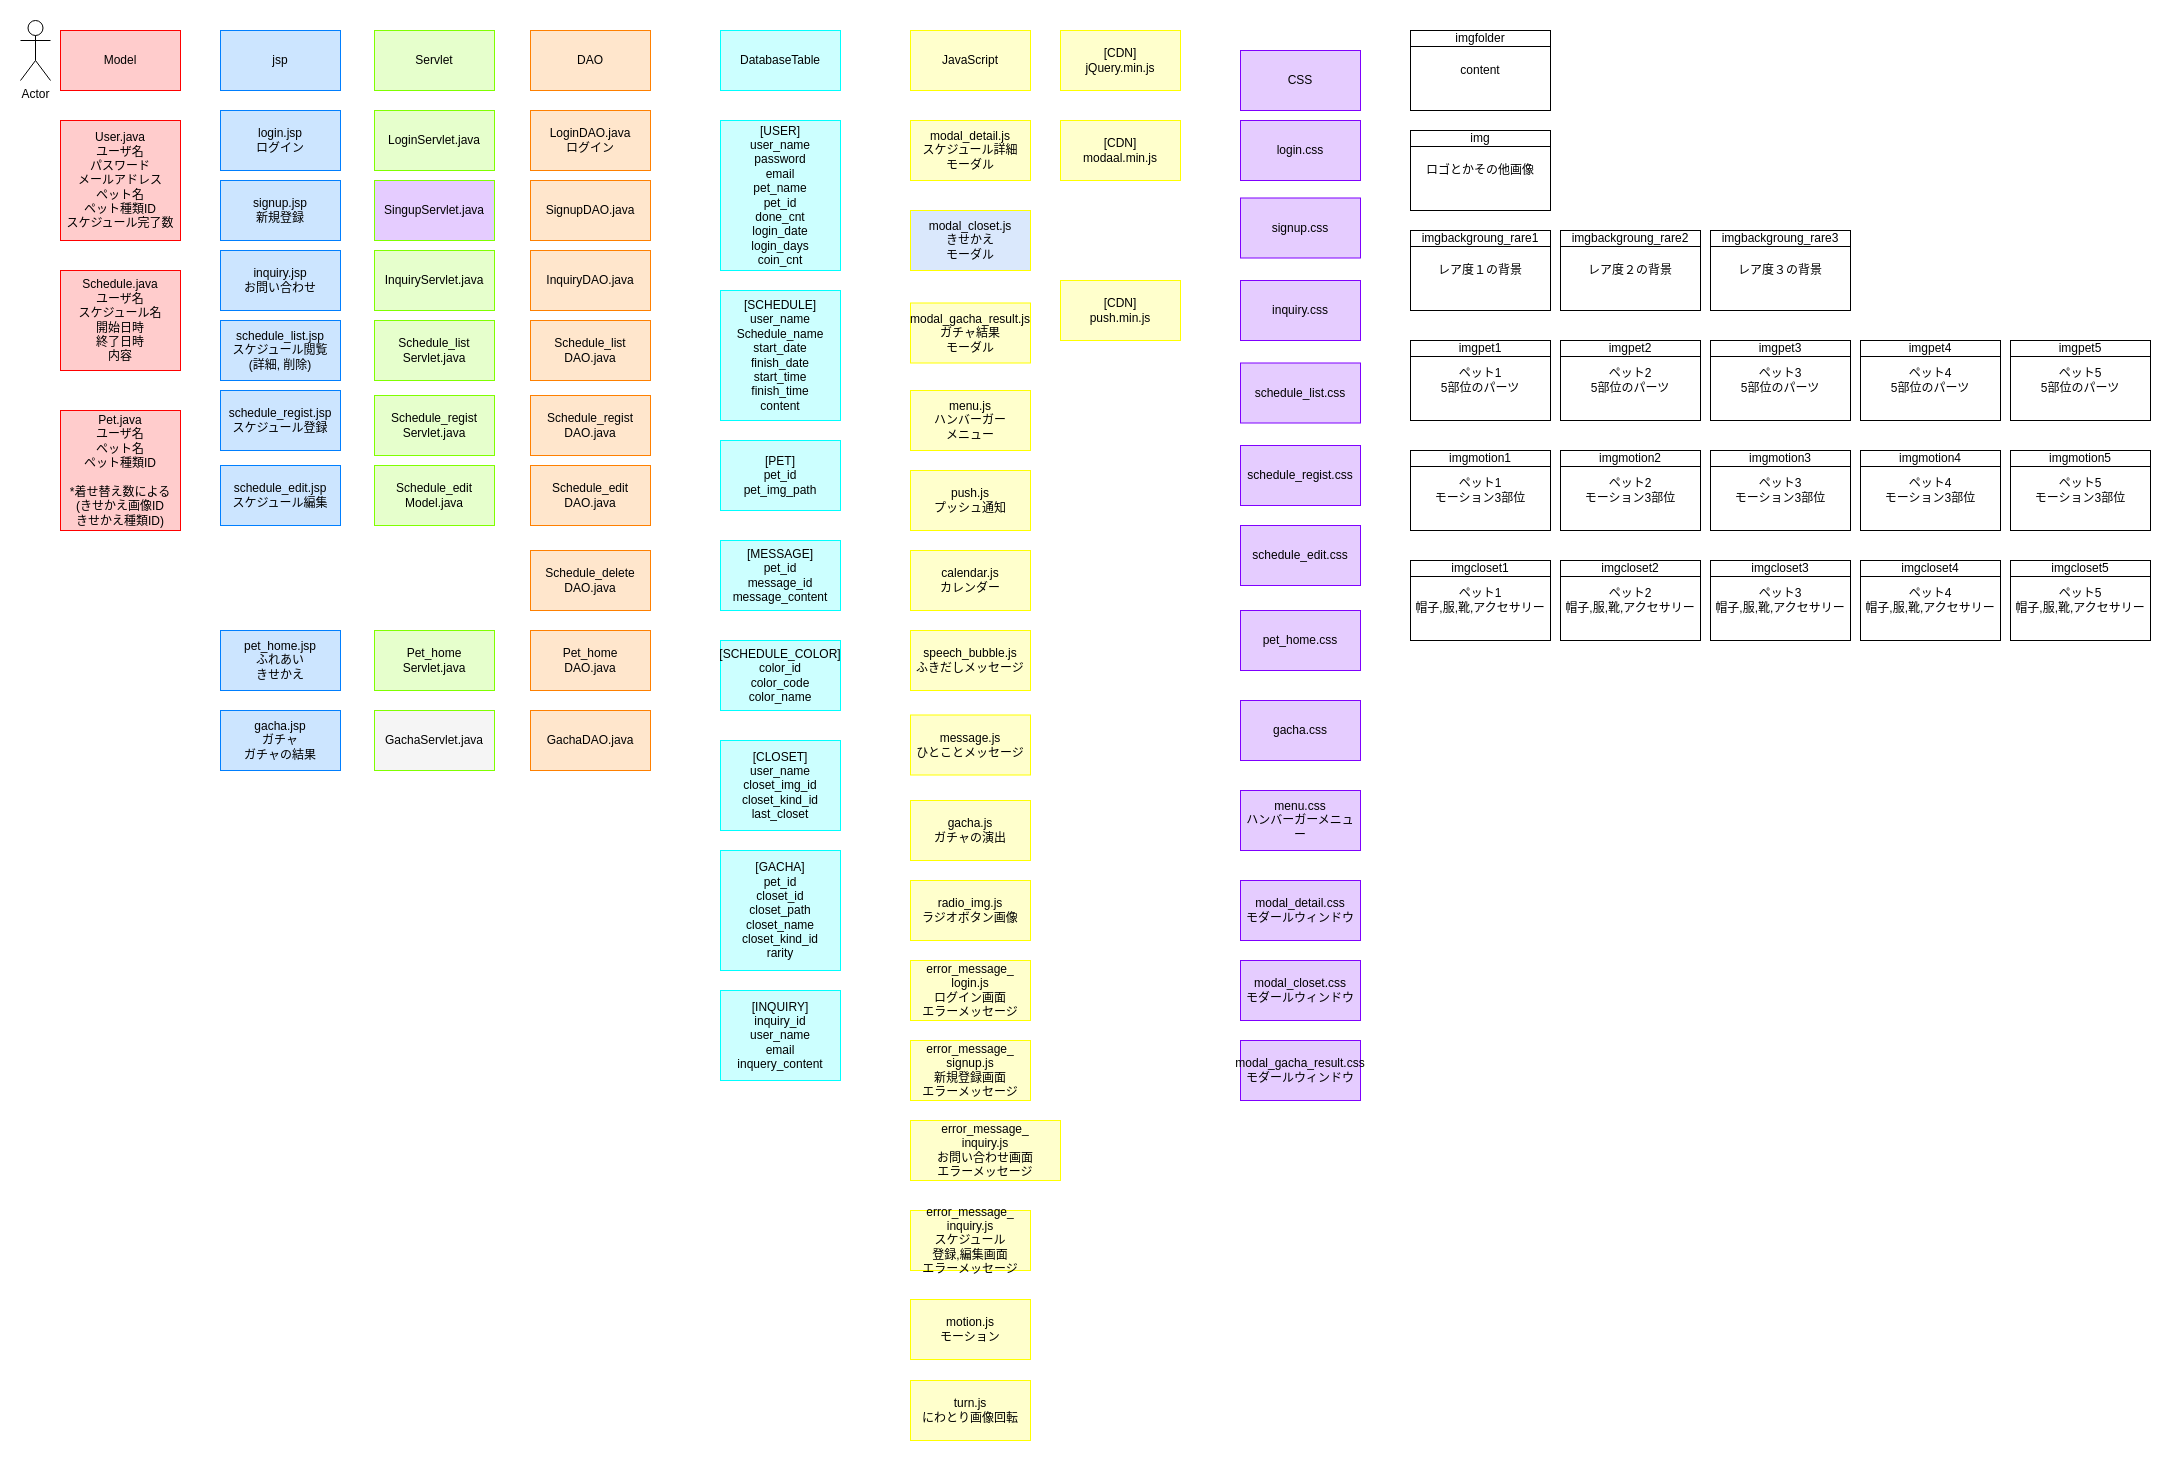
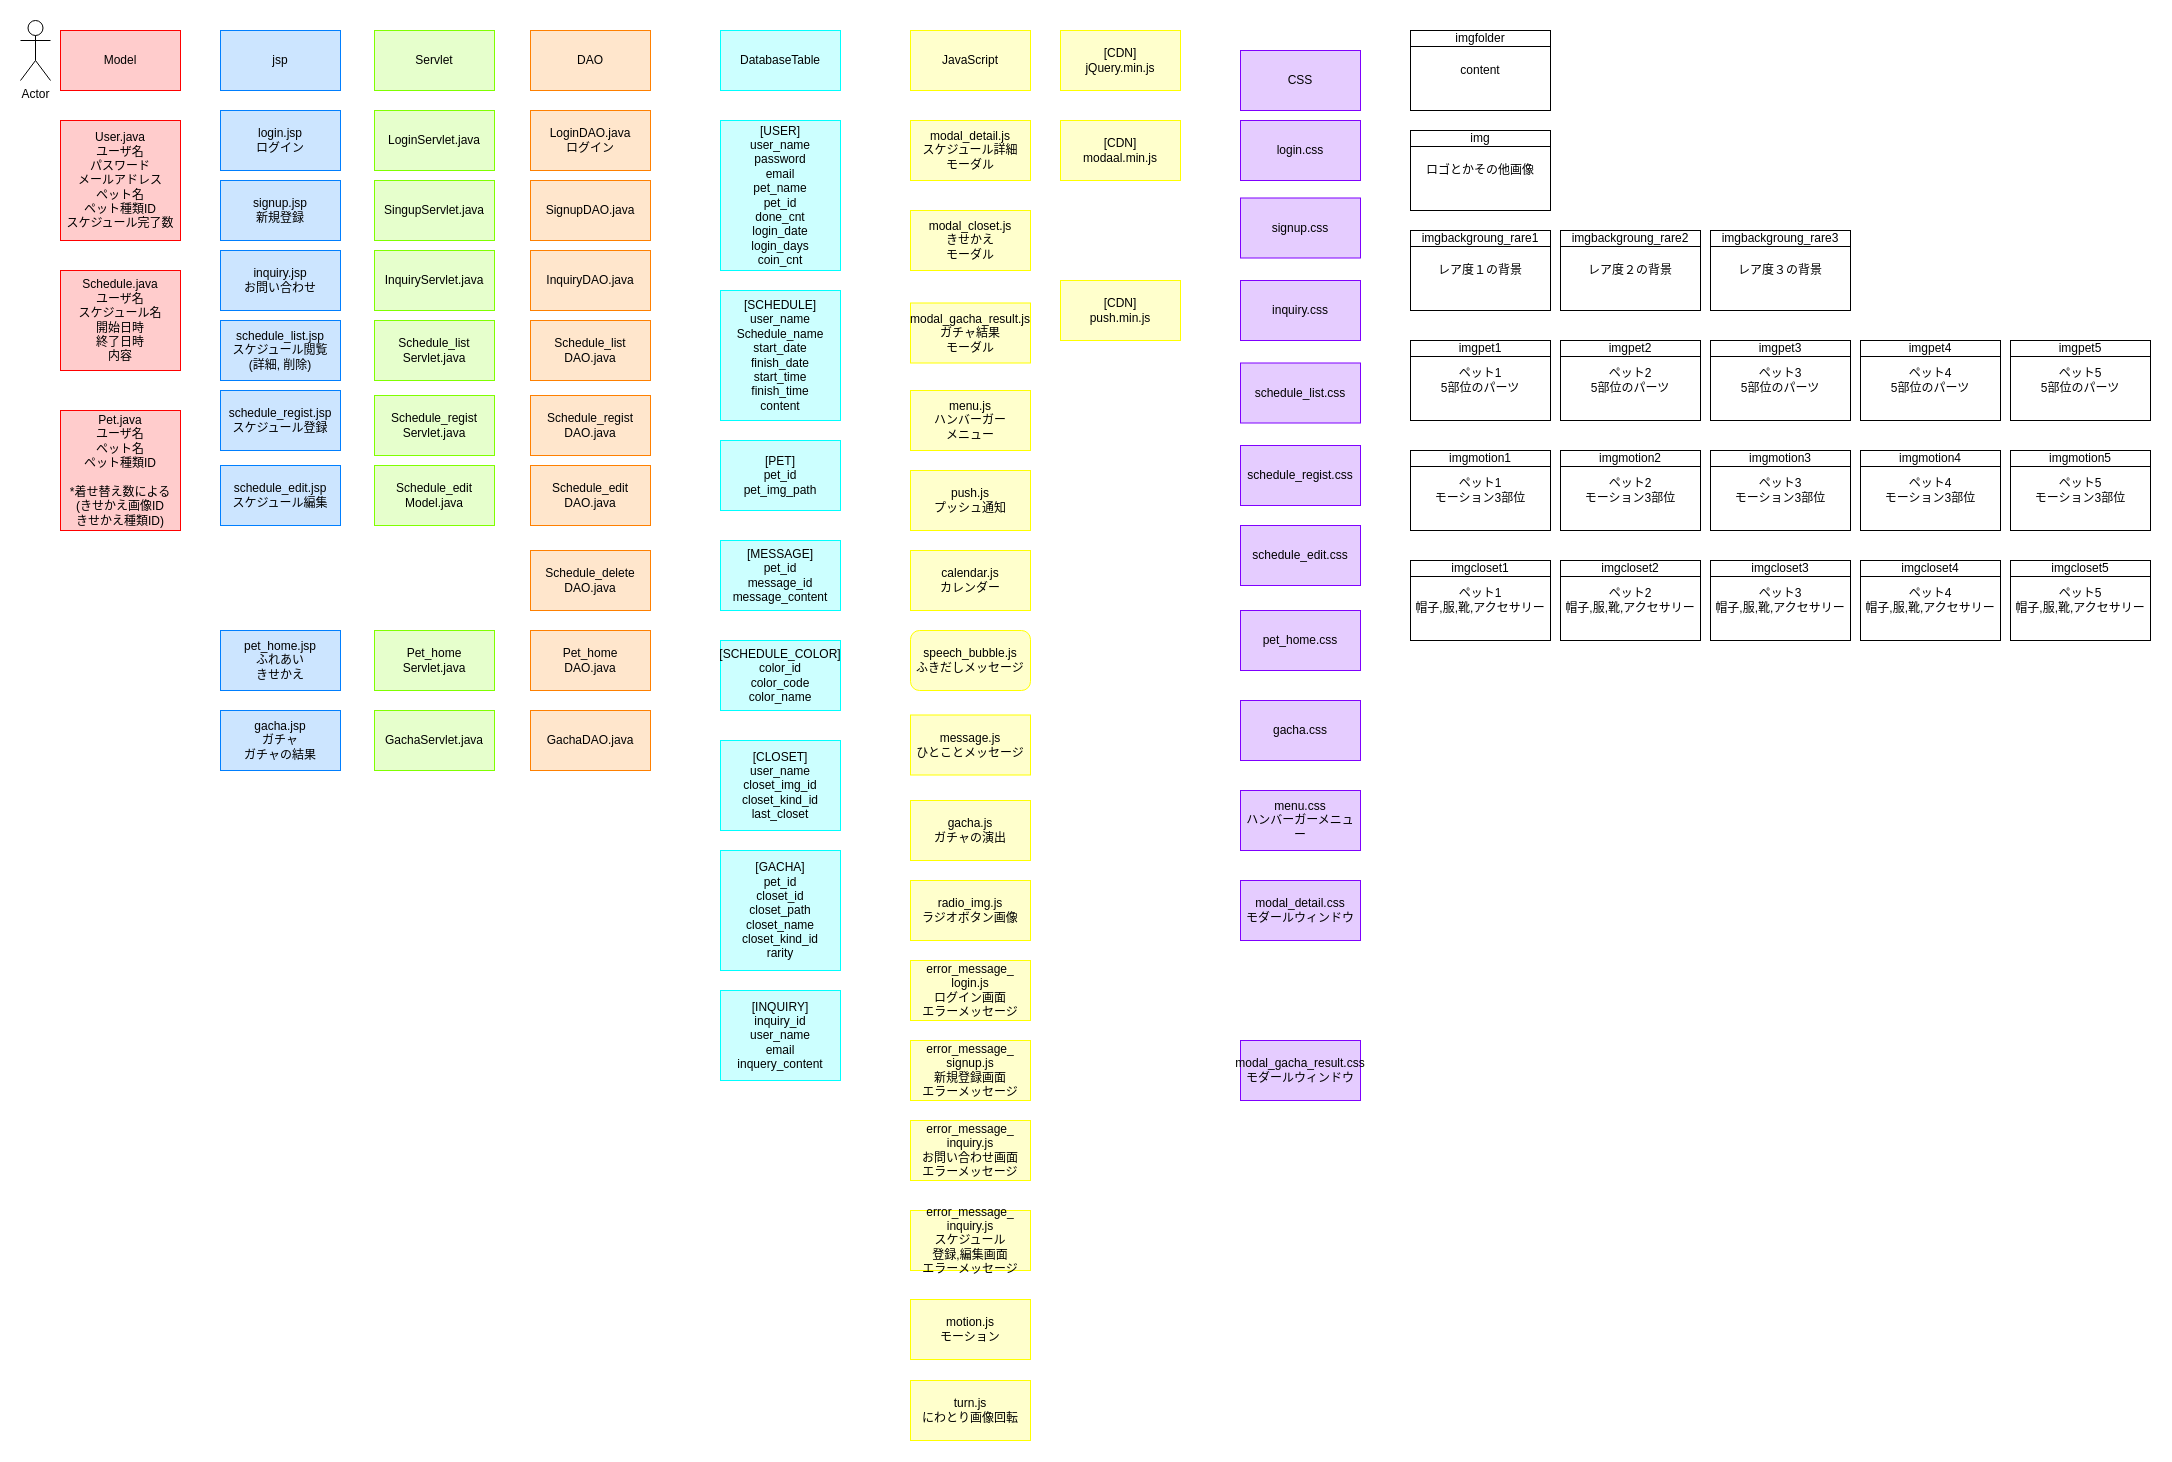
node "SingupServlet.java": fillcolor #e5ccff -> #e6ffcc
node "modal_closet.js きせかえ モーダル": fillcolor #dae8fc -> #ffffcc
node "speech_bubble.js ふきだしメッセージ": shape rectangle -> rounded rectangle
node "GachaServlet.java": fillcolor #f5f5f5 -> #e6ffcc
node "modal_closet.css モダールウィンドウ": removed
node "error_message_ inquiry.js お問い合わせ画面 エラーメッセージ": size 150x60 -> 120x60
